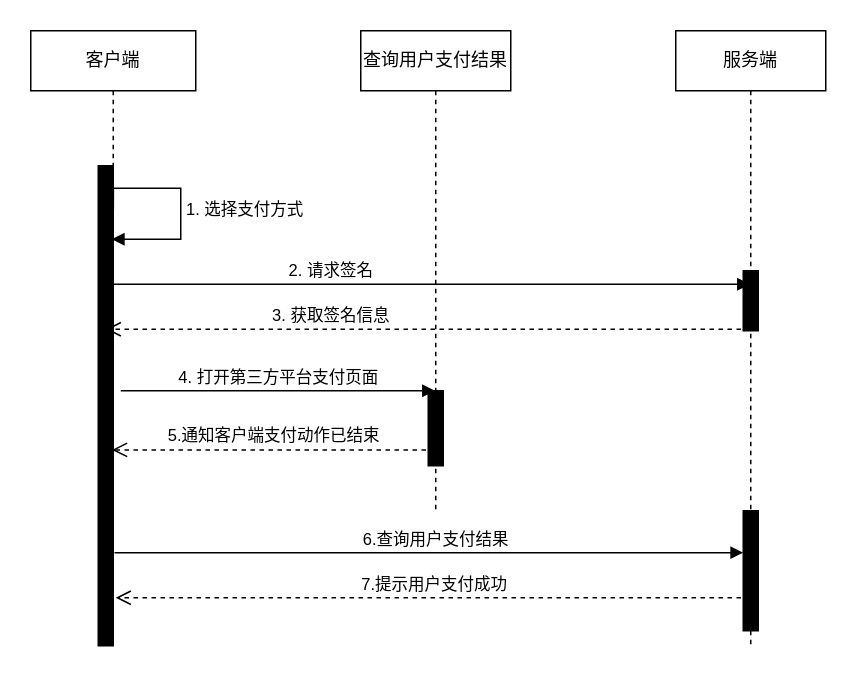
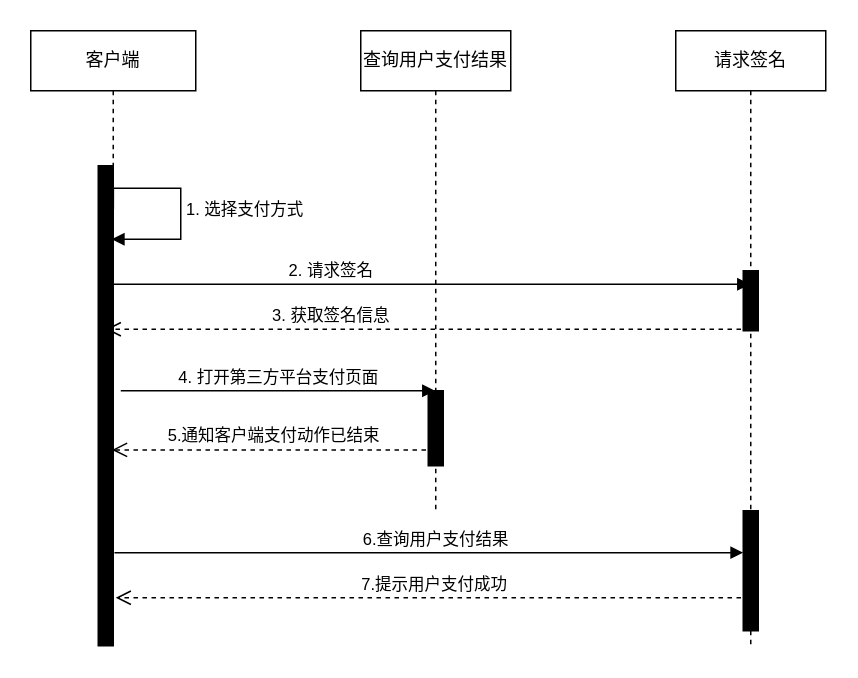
node "服务端": label "服务端" -> "请求签名"
